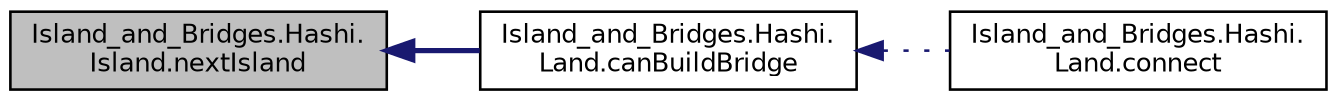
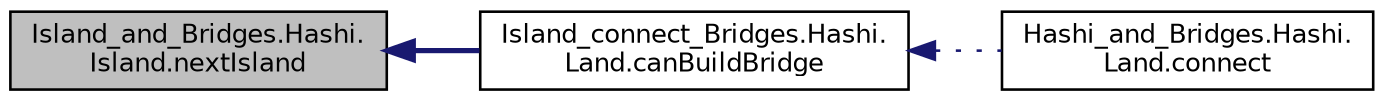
node "Island_and_Bridges.Hashi. Land.canBuildBridge": label "Island_and_Bridges.Hashi. Land.canBuildBridge" -> "Island_connect_Bridges.Hashi. Land.canBuildBridge"
node "Island_and_Bridges.Hashi. Land.connect": label "Island_and_Bridges.Hashi. Land.connect" -> "Hashi_and_Bridges.Hashi. Land.connect"
